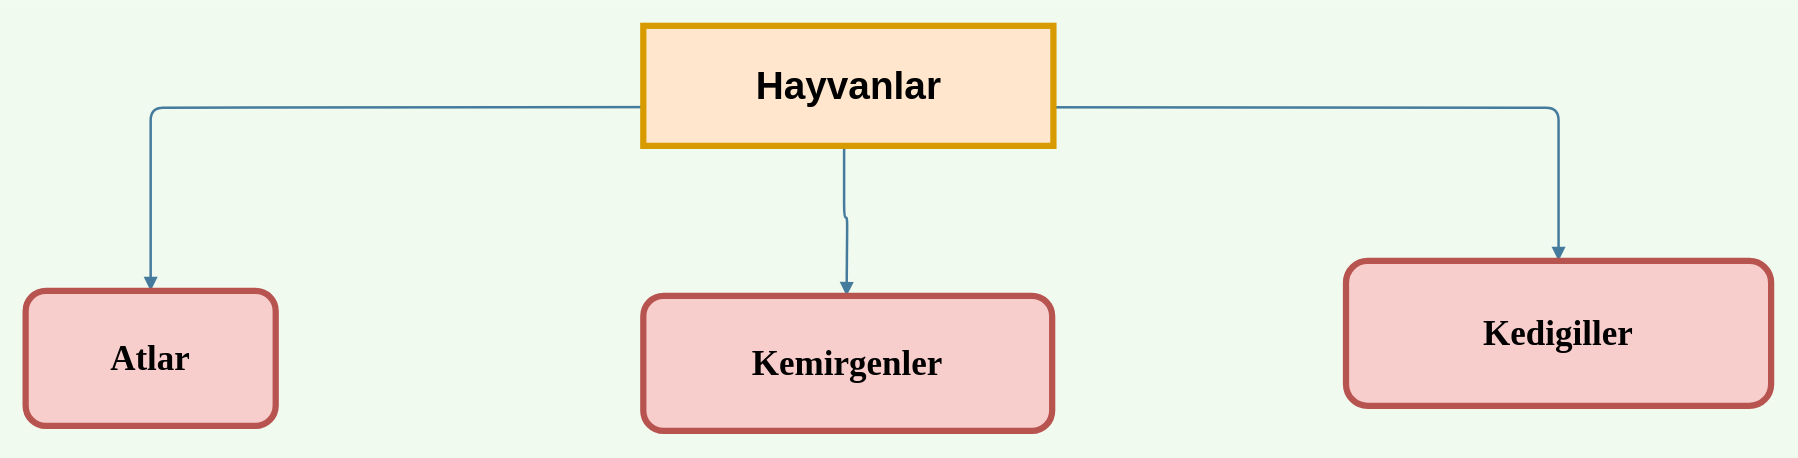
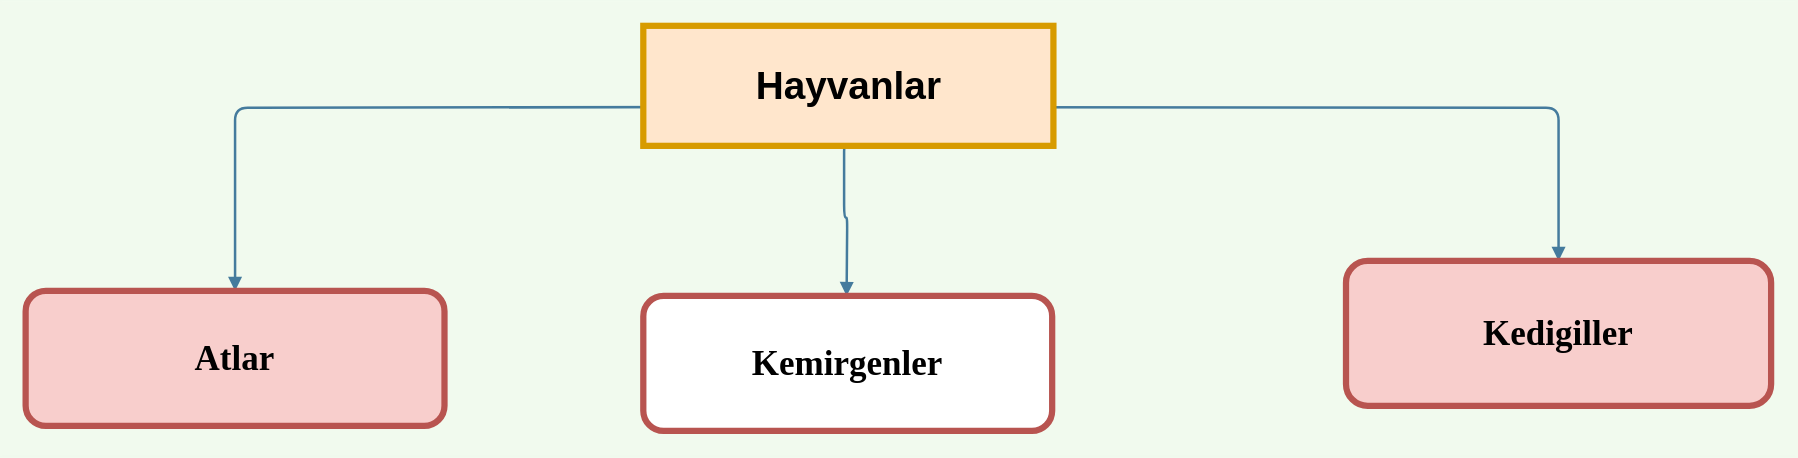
node "Atlar": size 250x135 -> 419x135
node "Kemirgenler": fillcolor #f8cecc -> #ffffff
